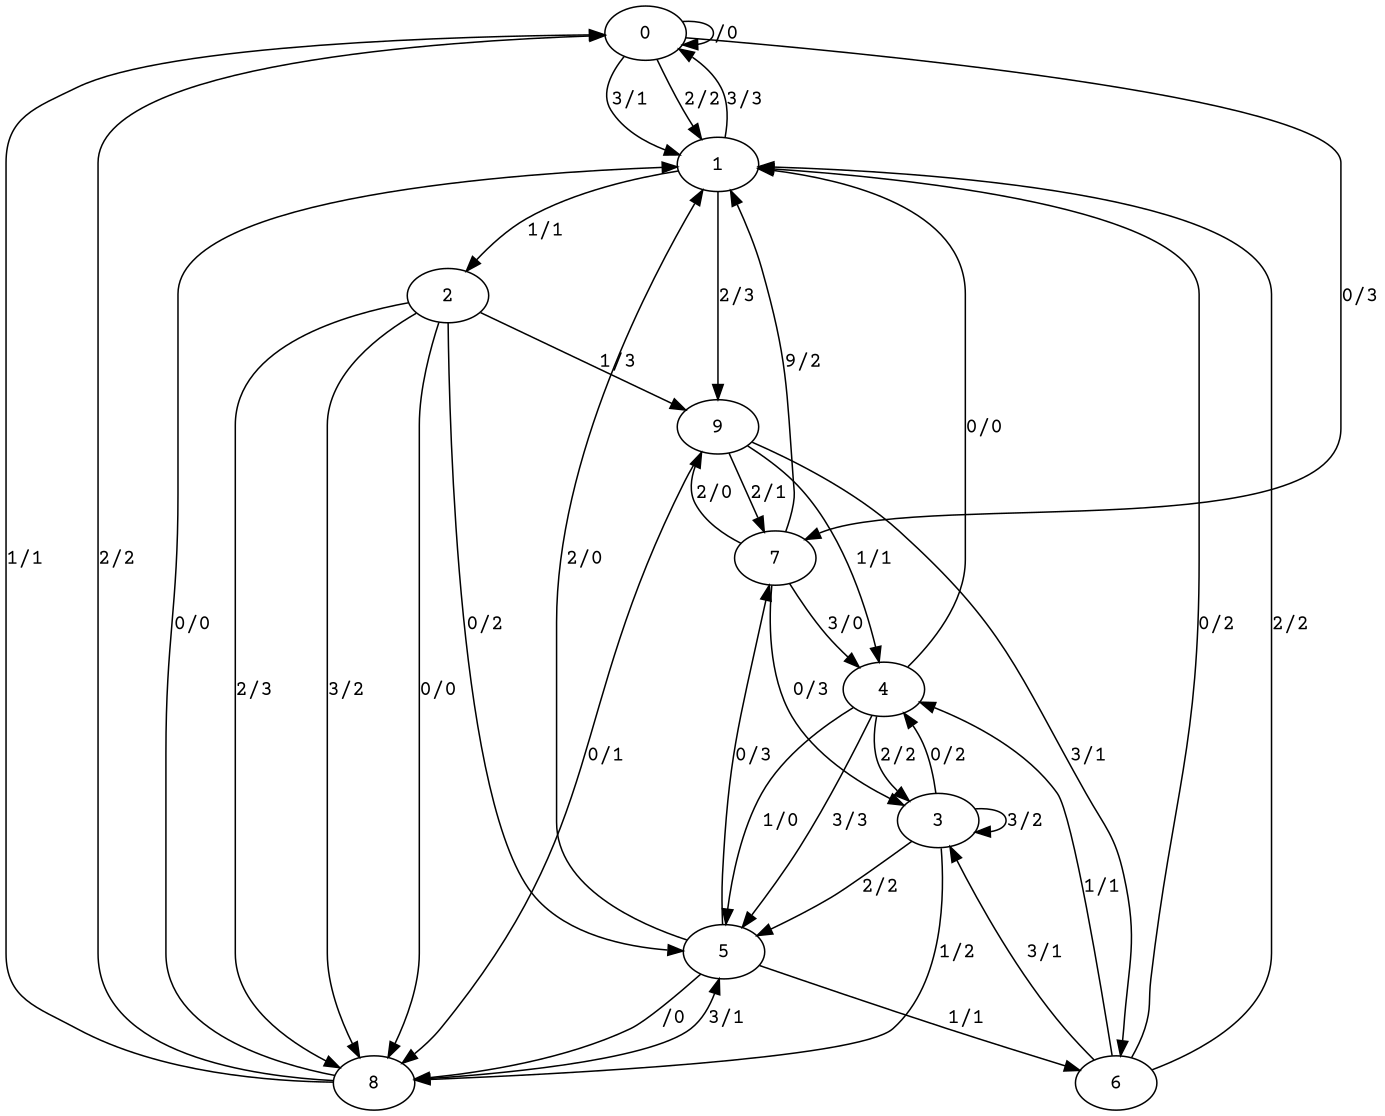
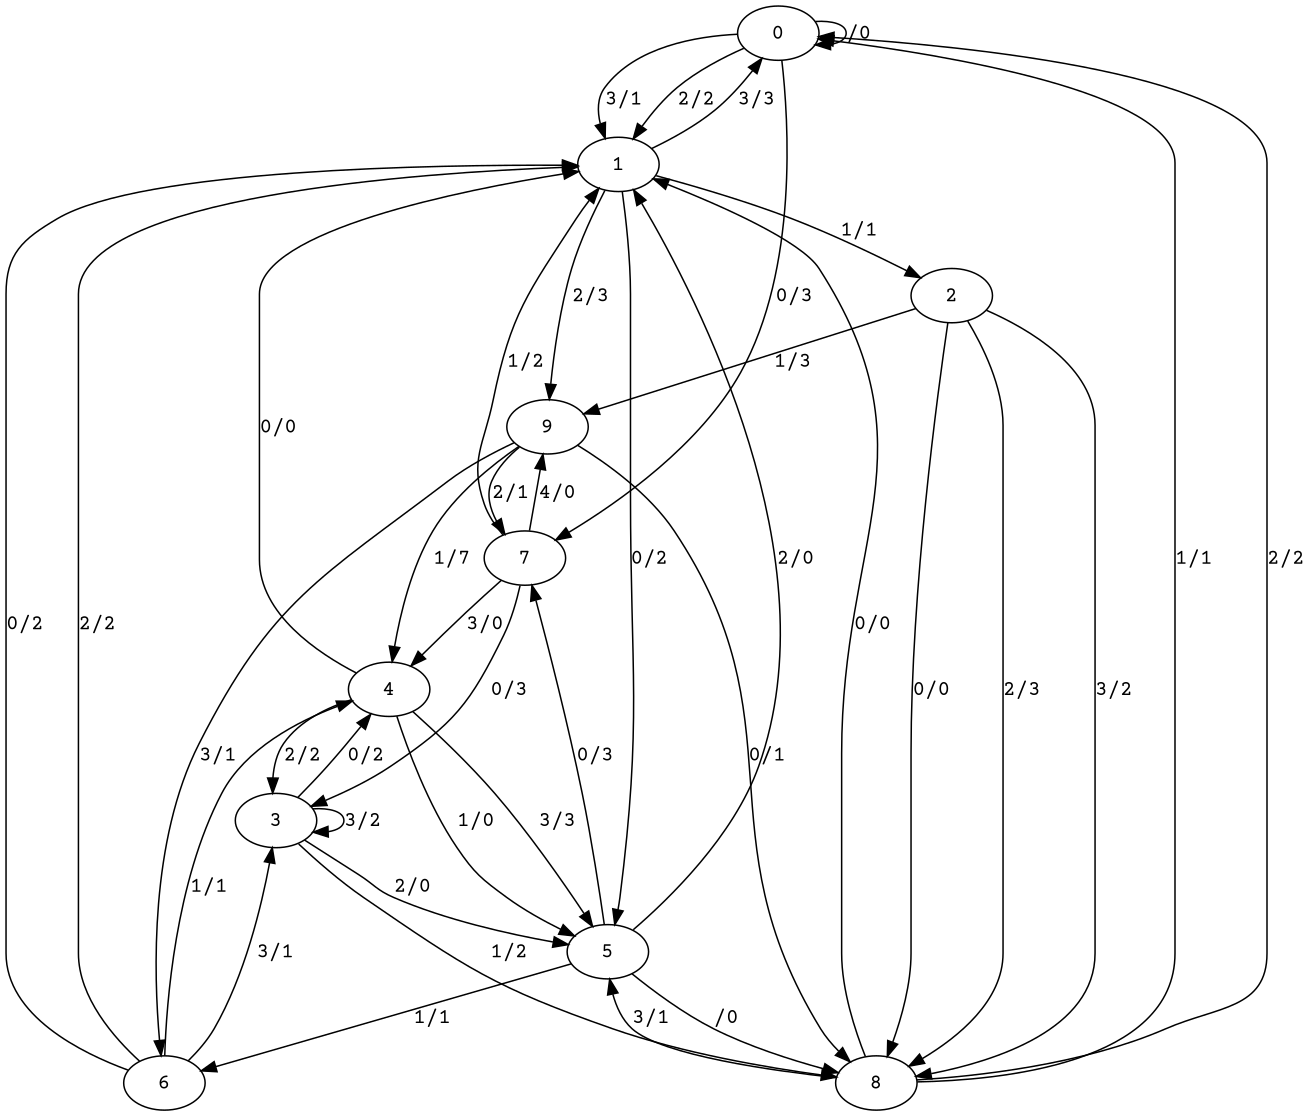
edge "7" -> "1": label "9/2" -> "1/2"
edge "7" -> "9": label "2/0" -> "4/0"
edge "9" -> "4": label "1/1" -> "1/7"
edge "2" -> "5": now "1" -> "5"
edge "3" -> "5": label "2/2" -> "2/0"
